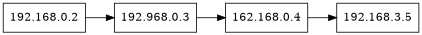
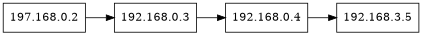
node "192.168.0.2": label "192.168.0.2" -> "197.168.0.2"
node "192.968.0.3": label "192.968.0.3" -> "192.168.0.3"
node "162.168.0.4": label "162.168.0.4" -> "192.168.0.4"
